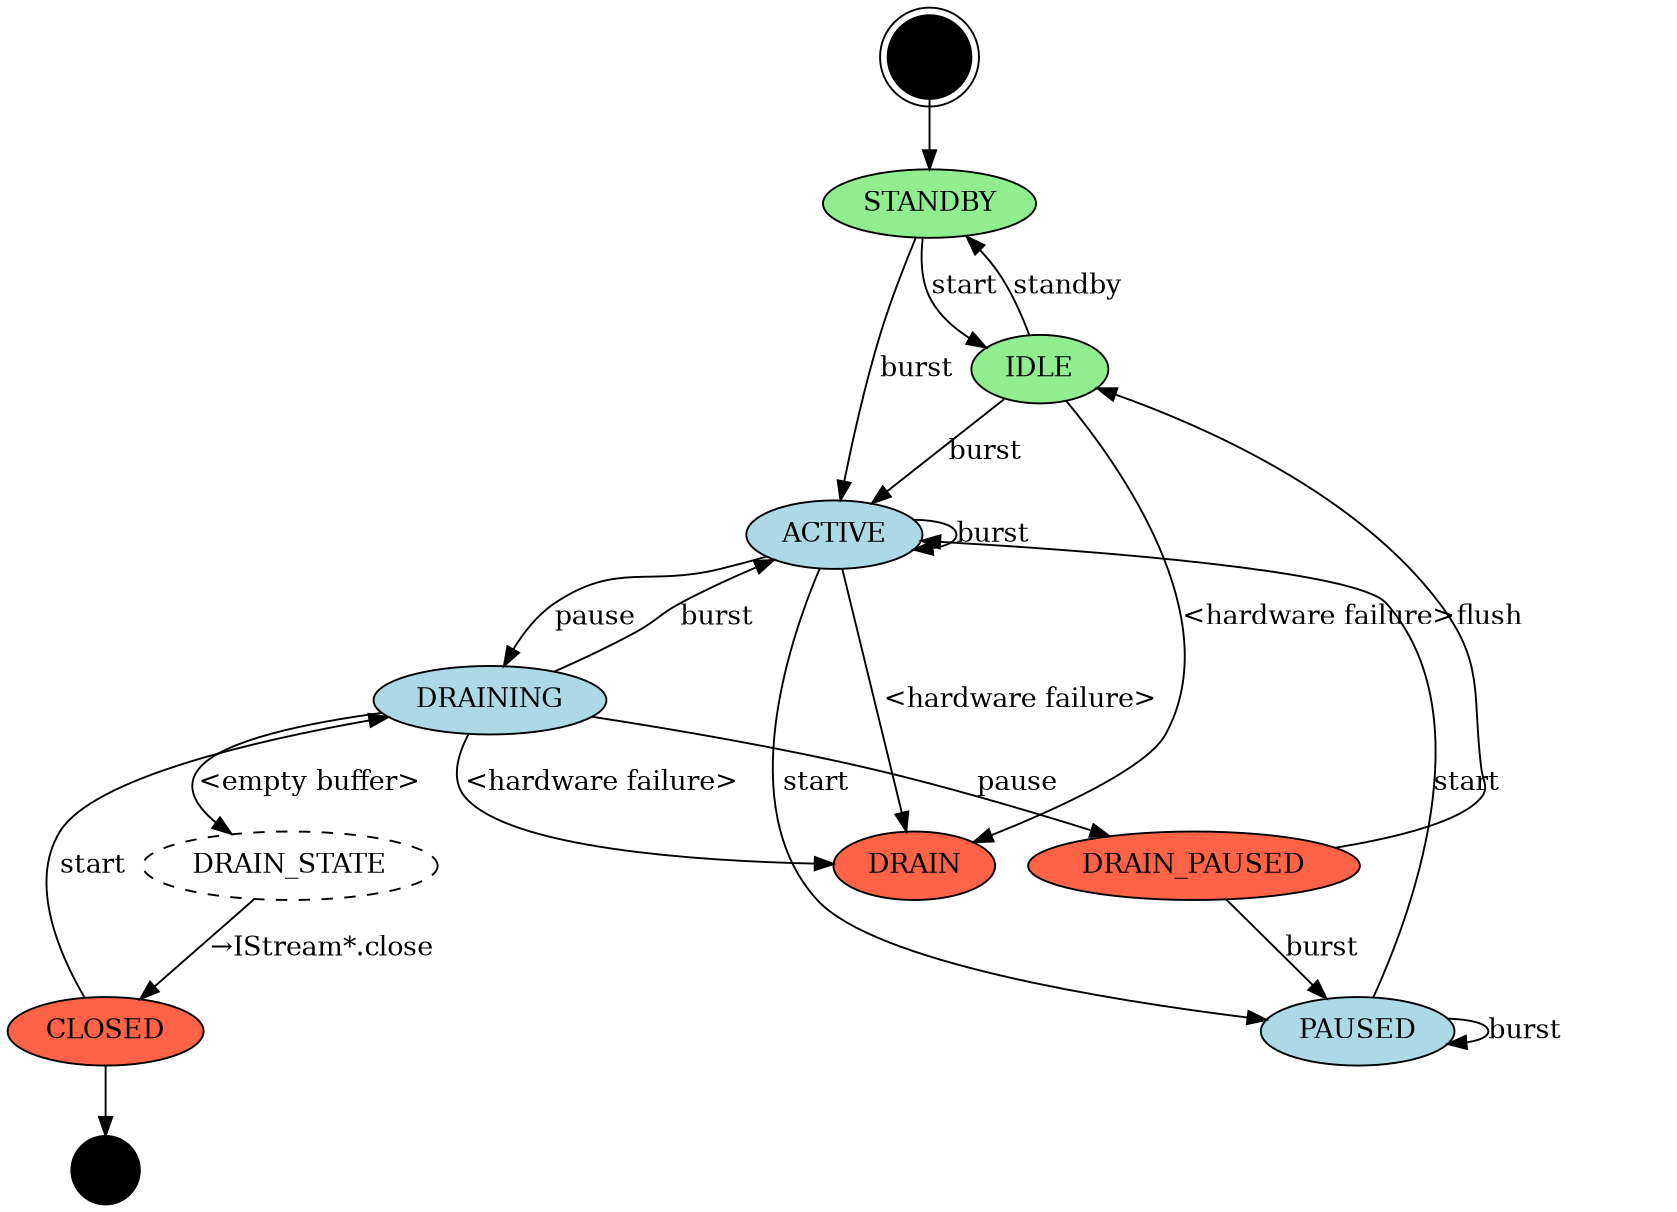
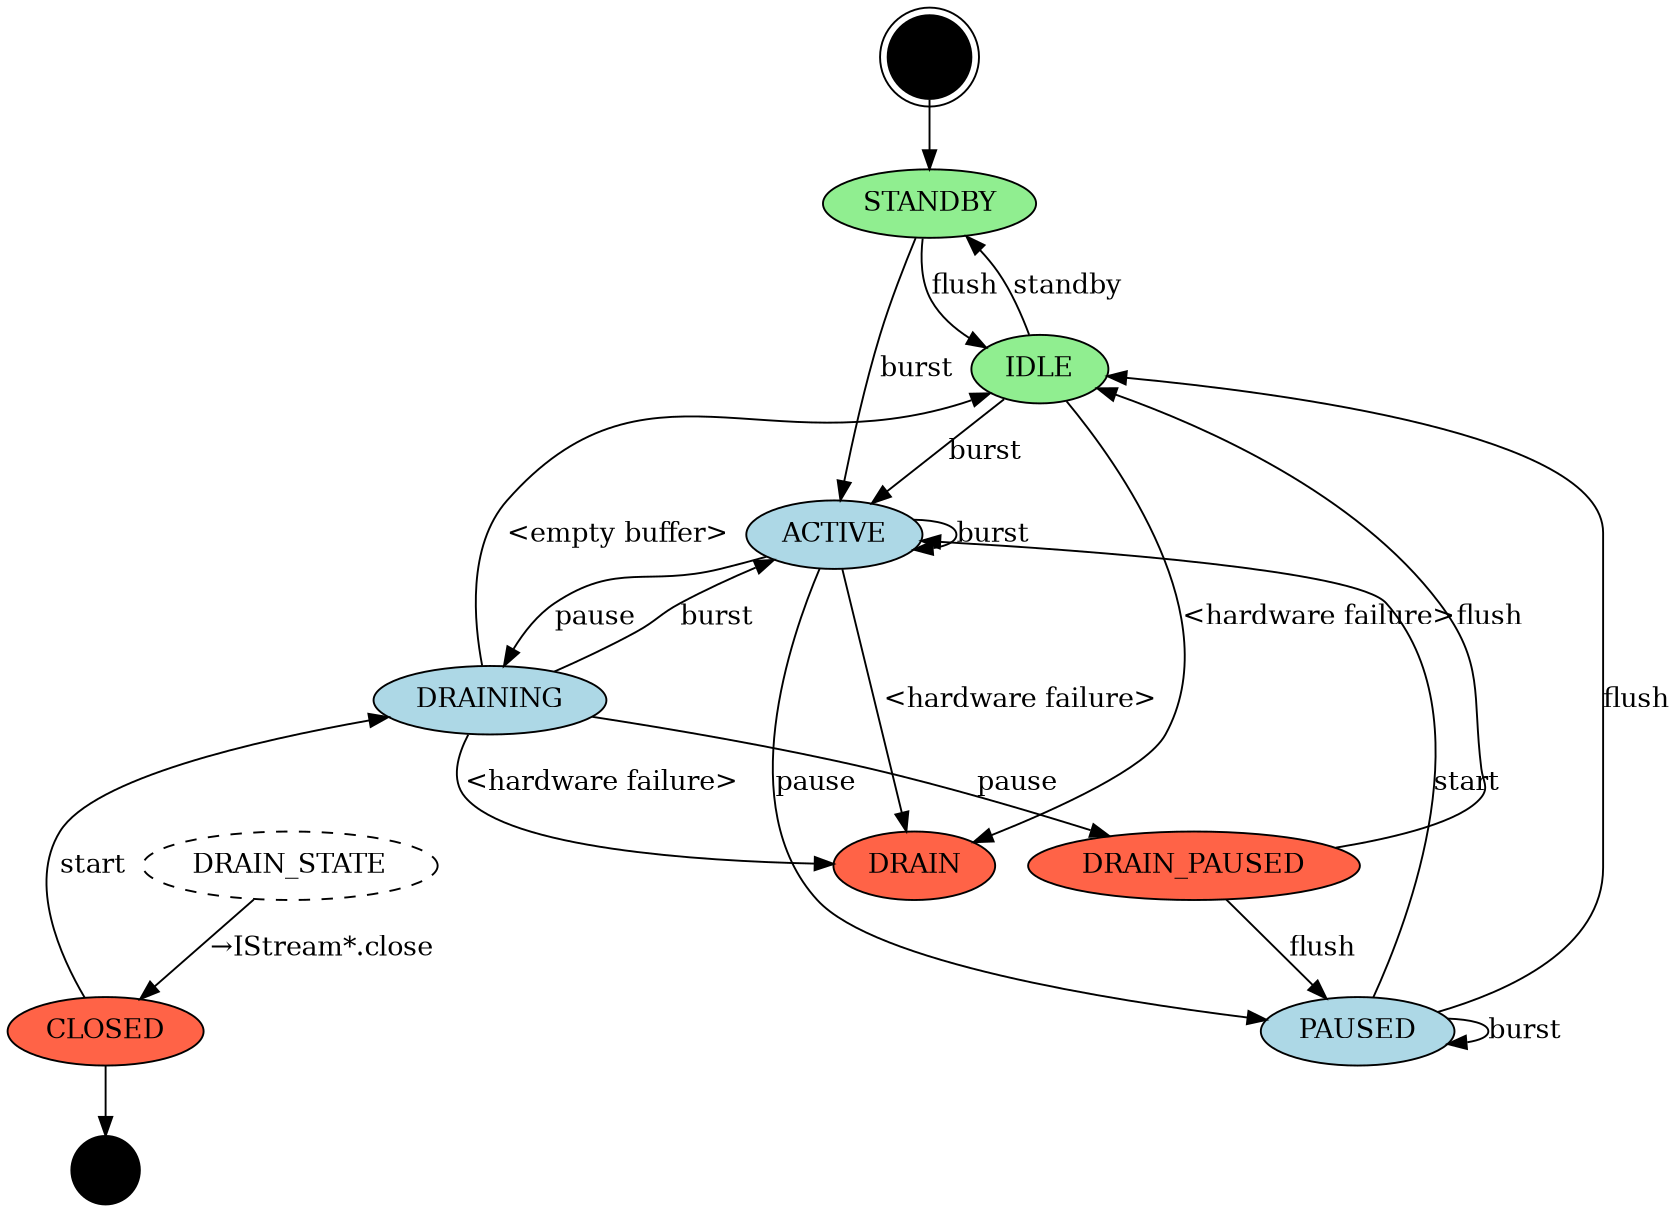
edge "STANDBY" -> "IDLE": label "start" -> "flush"
edge "PAUSED" -> "IDLE": added, label "flush"
edge "DRAINING" -> "DRAIN_STATE": now "DRAINING" -> "IDLE"
edge "ACTIVE" -> "PAUSED": label "start" -> "pause"
edge "DRAIN_PAUSED" -> "PAUSED": label "burst" -> "flush"
